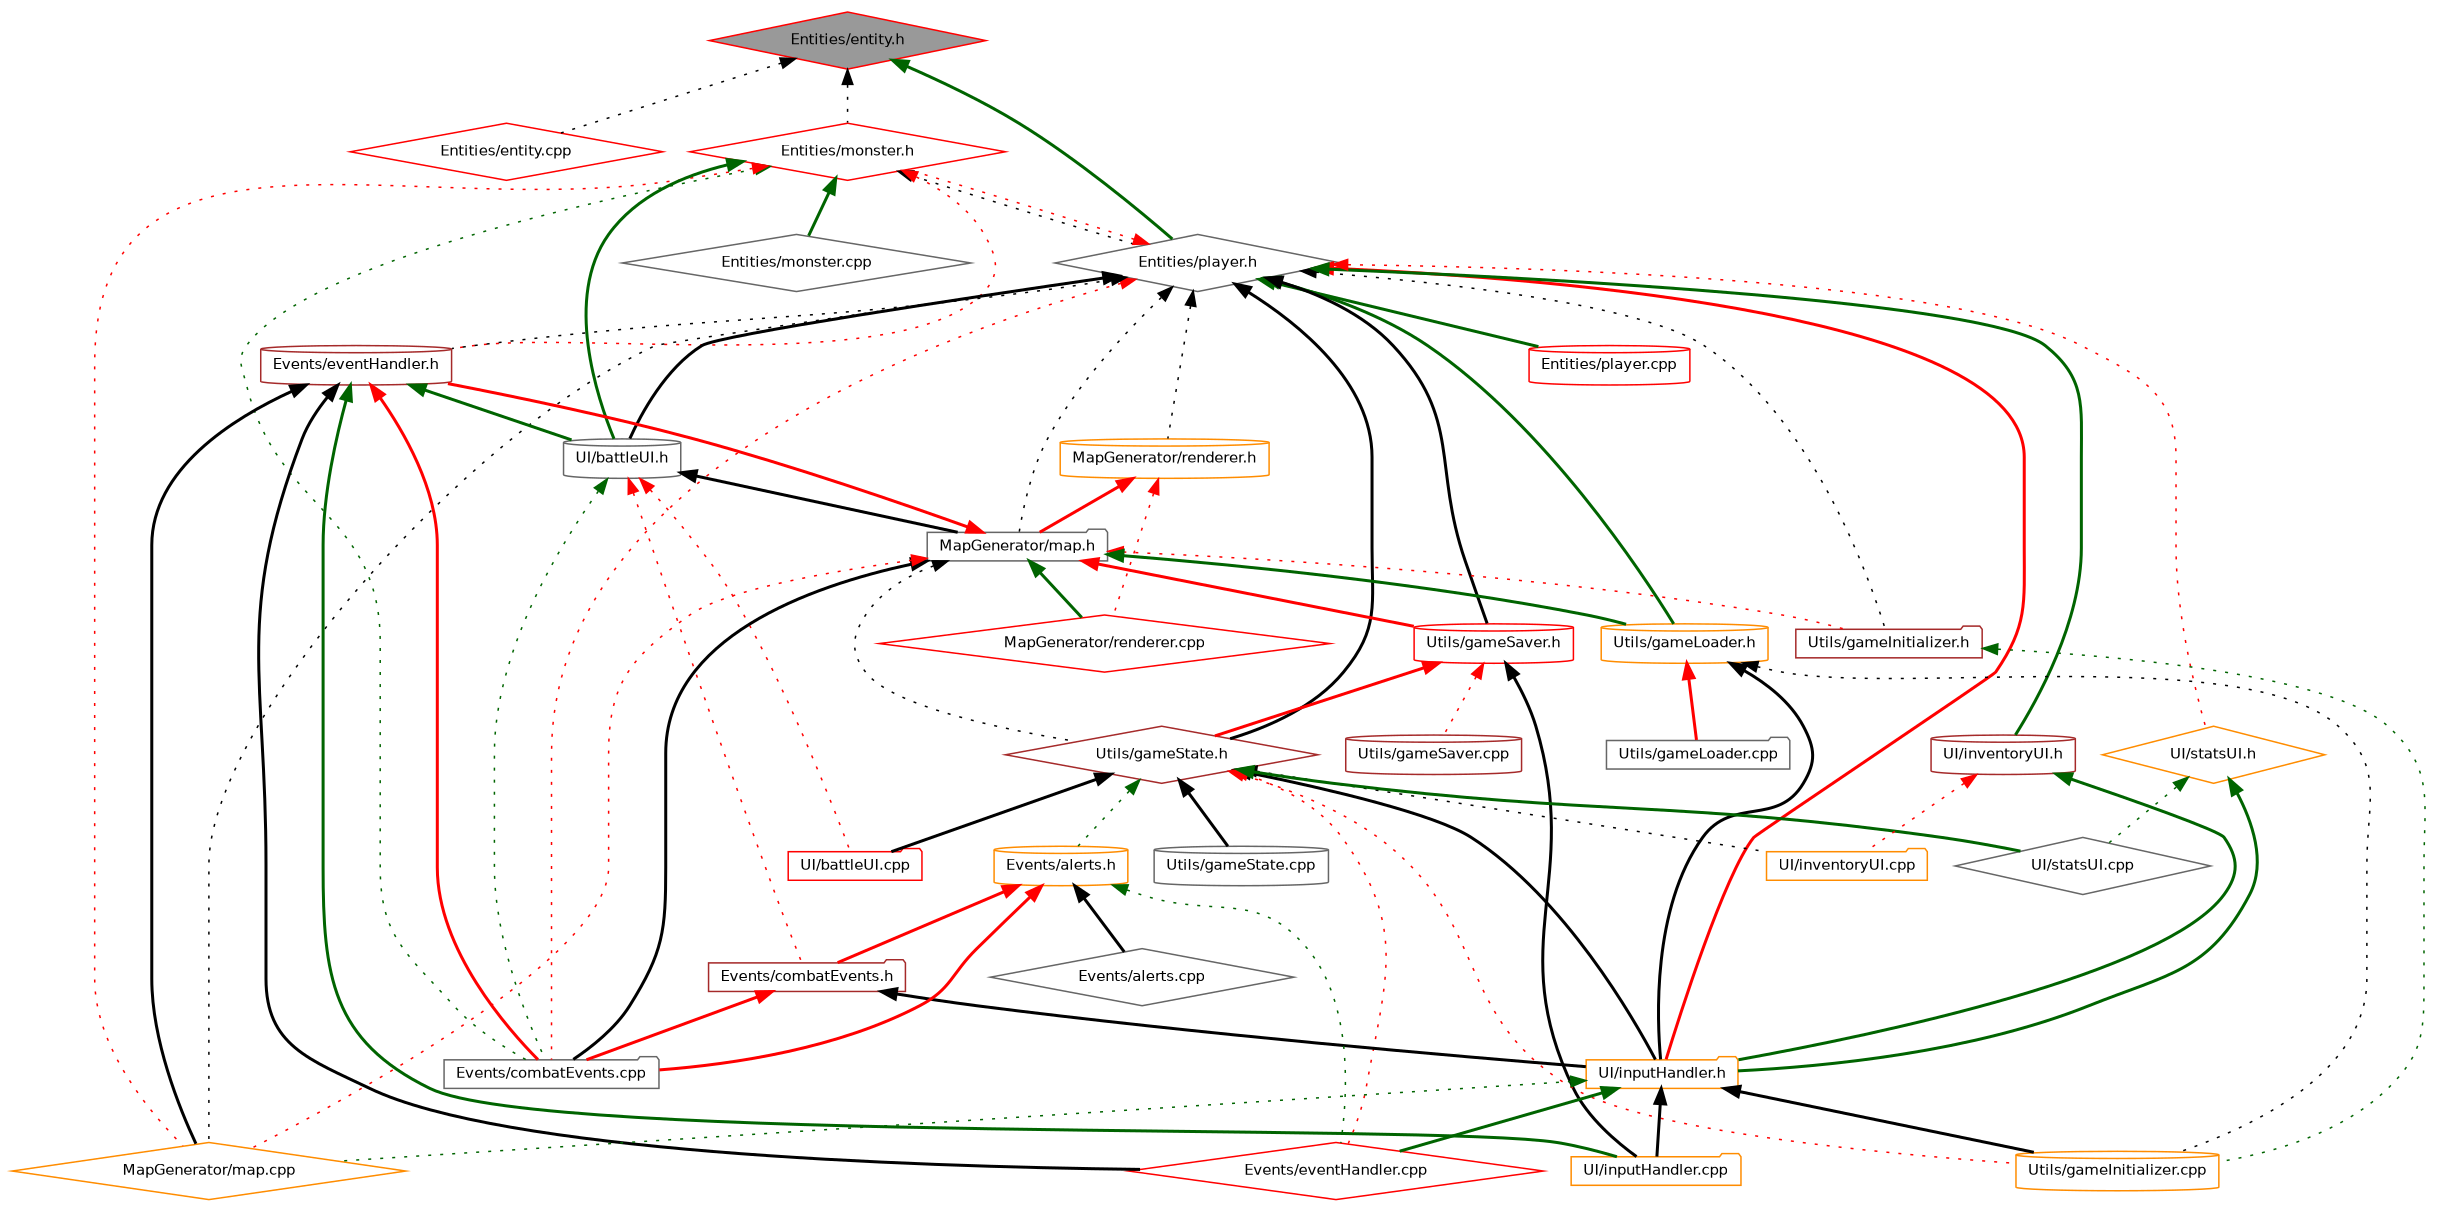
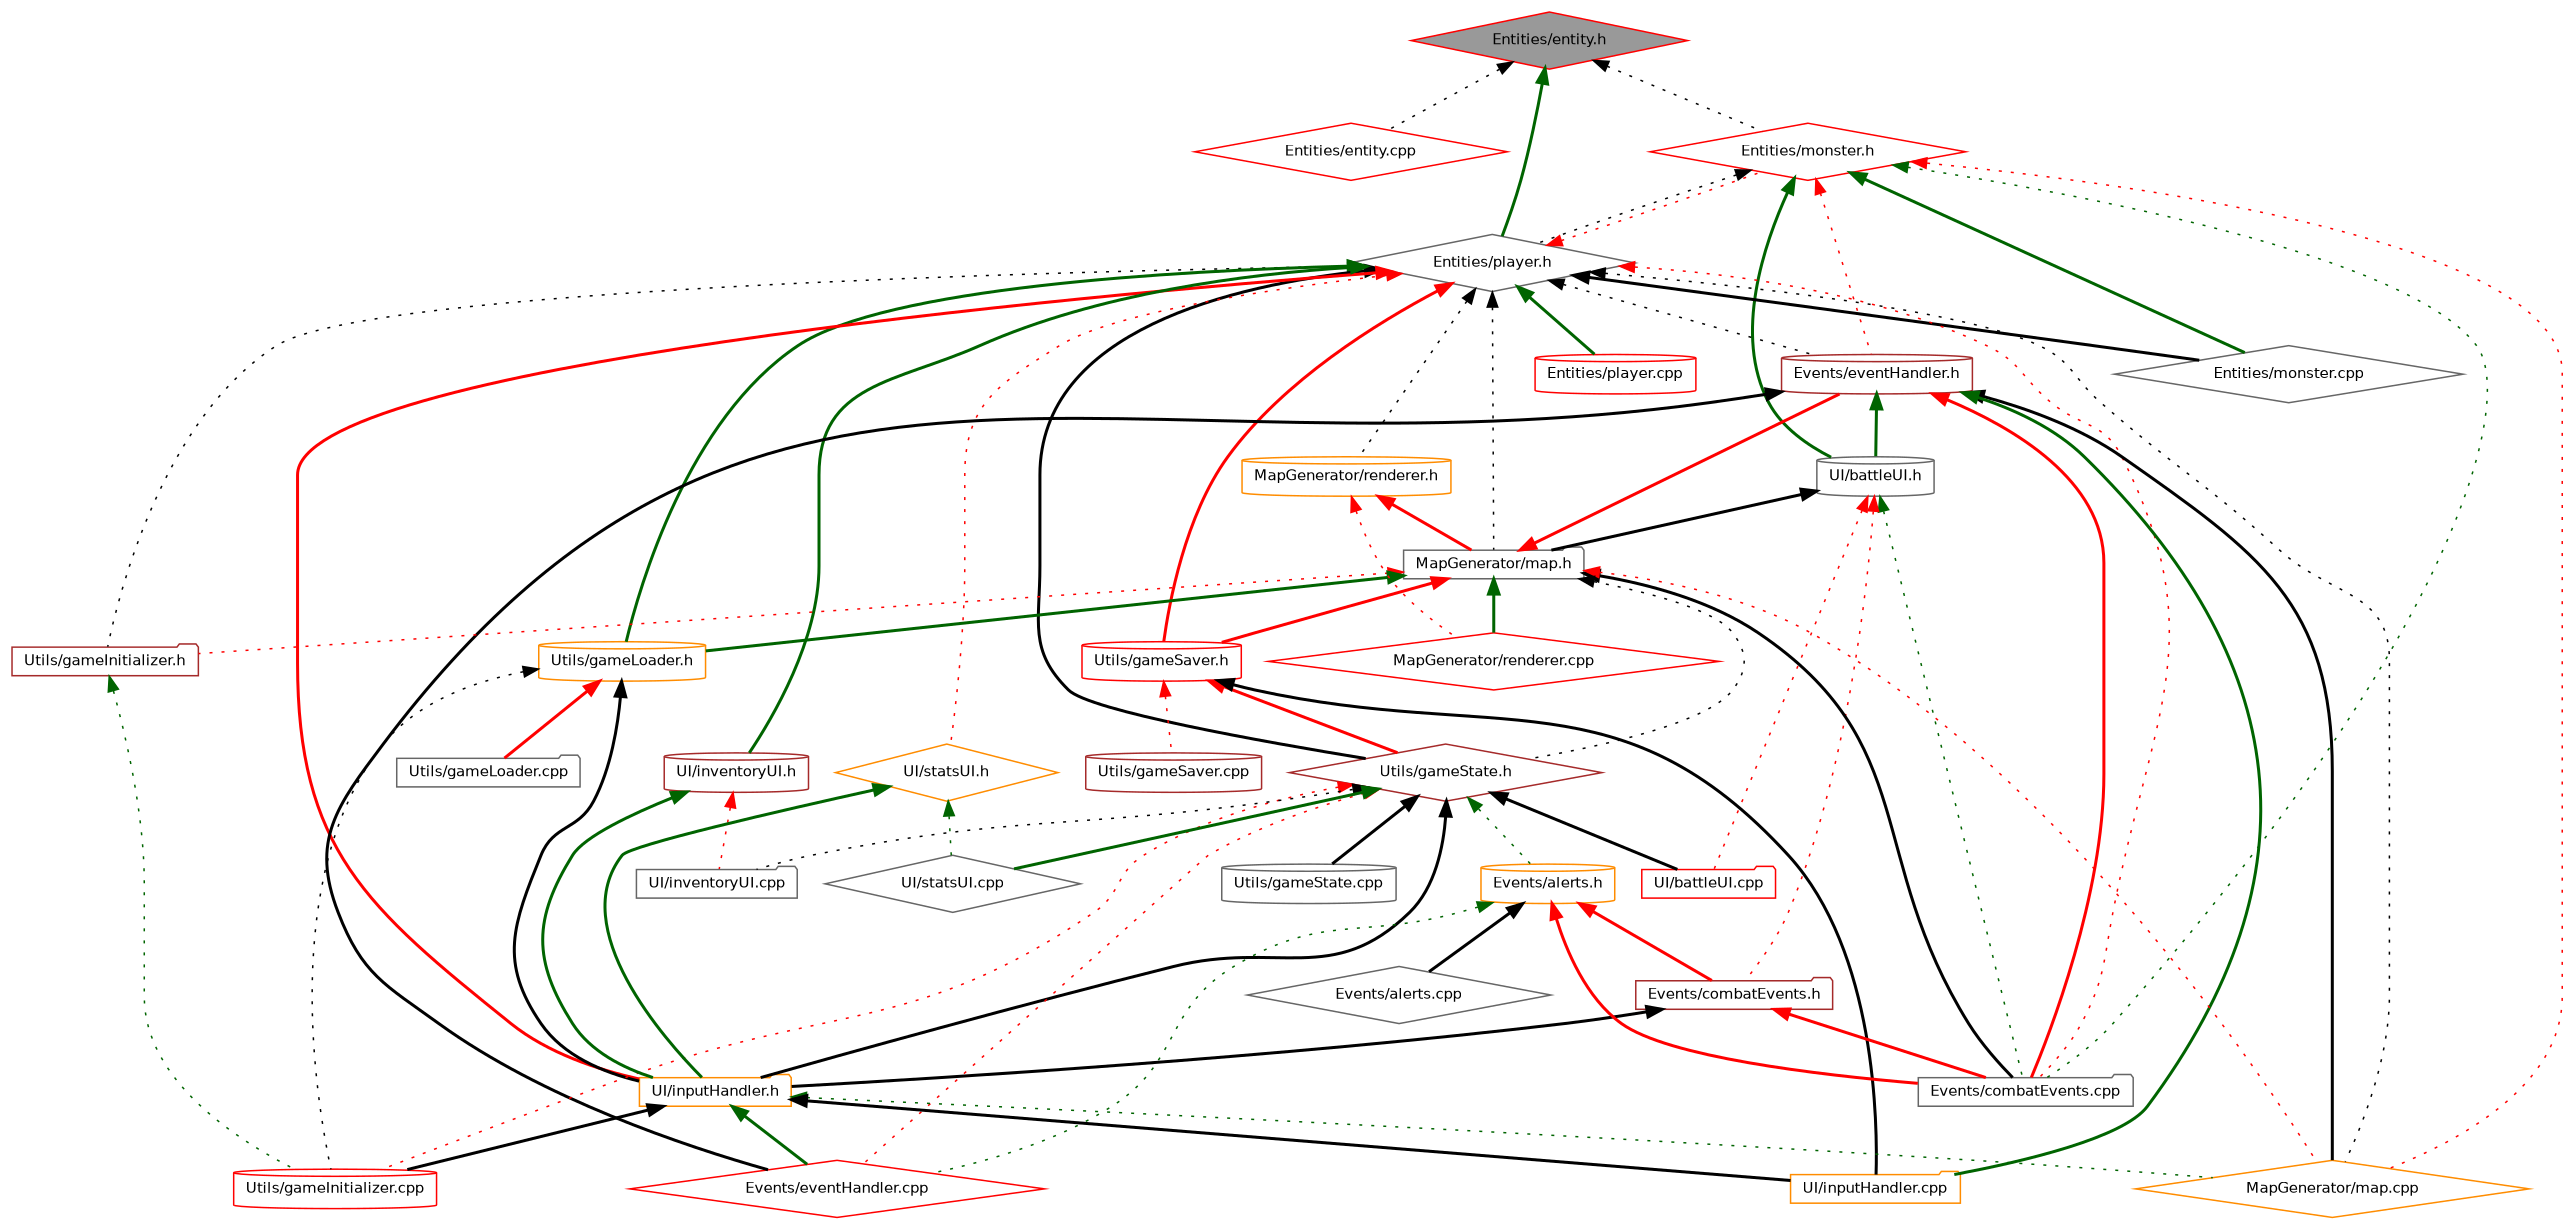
edge "UI/battleUI.h" -> "Entities/player.h": now "Entities/monster.cpp" -> "Entities/player.h"
edge "Utils/gameSaver.h" -> "Entities/player.h": color black -> red
node "UI/inventoryUI.cpp": color darkorange -> gray40
node "Utils/gameInitializer.cpp": color darkorange -> red
